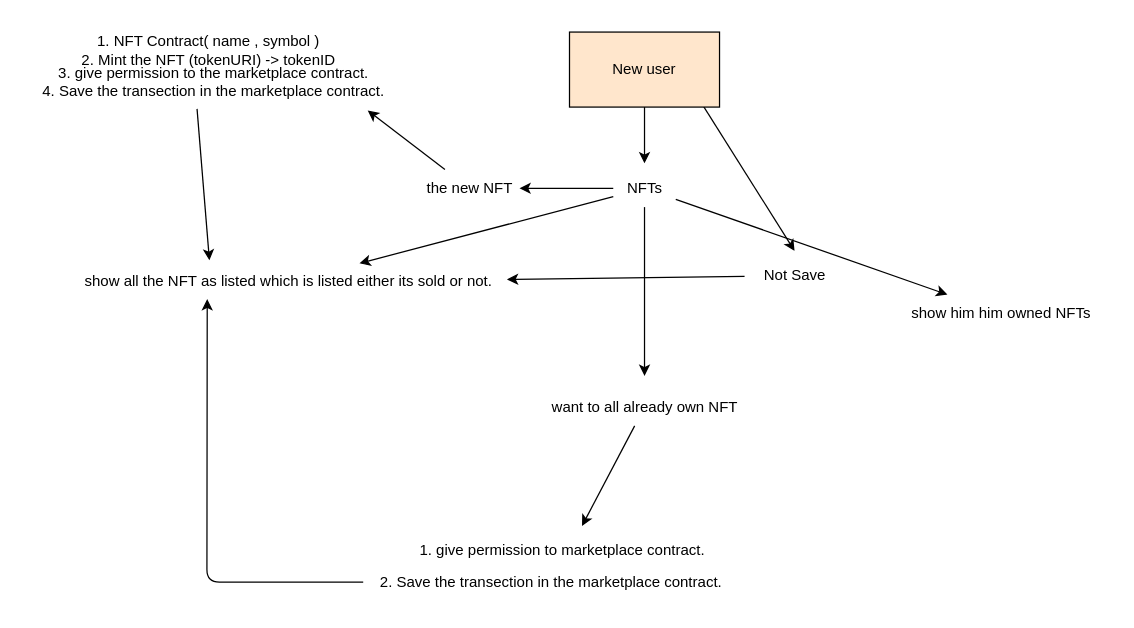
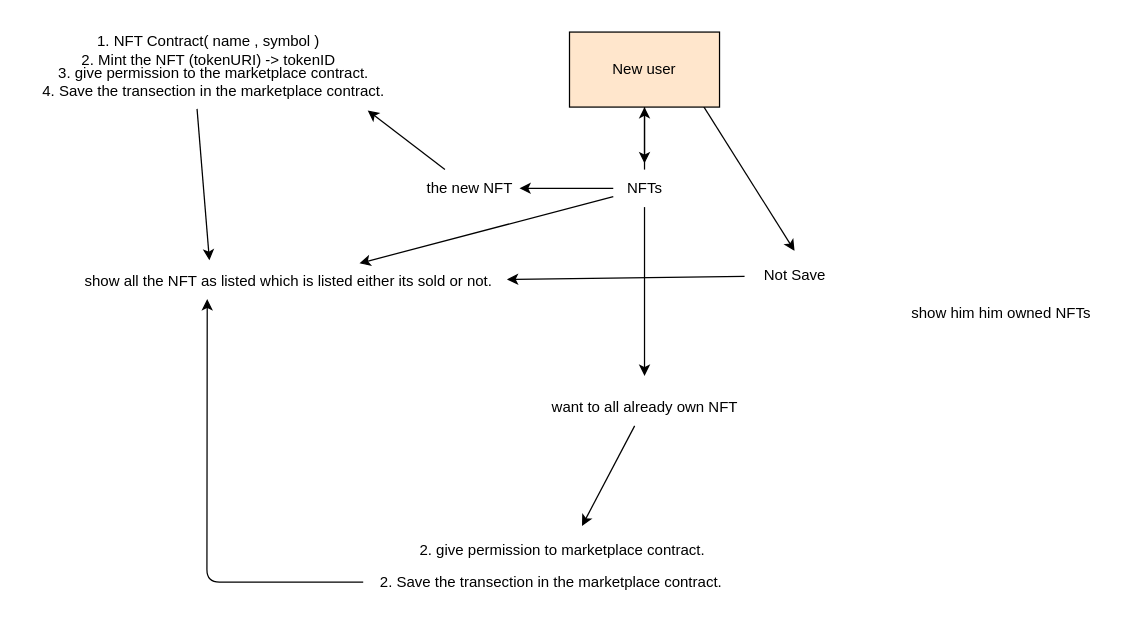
edge "NFTs" -> "show him him owned NFTs": now "NFTs" -> "New user"
node "1. give permission to marketplace contract.": label "1. give permission to marketplace contract." -> "2. give permission to marketplace contract."
